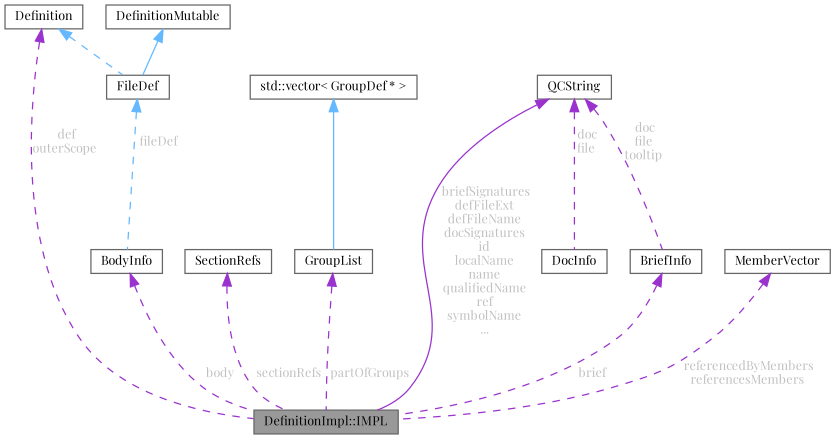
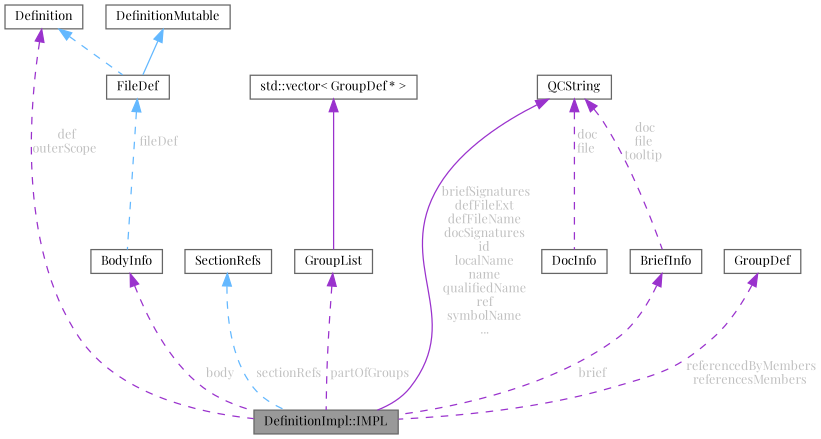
edge "GroupList" -> "std::vector< GroupDef * >": color steelblue1 -> darkorchid3
node "MemberVector": label "MemberVector" -> "GroupDef"
edge "DefinitionImpl::IMPL" -> "SectionRefs": color darkorchid3 -> steelblue1
